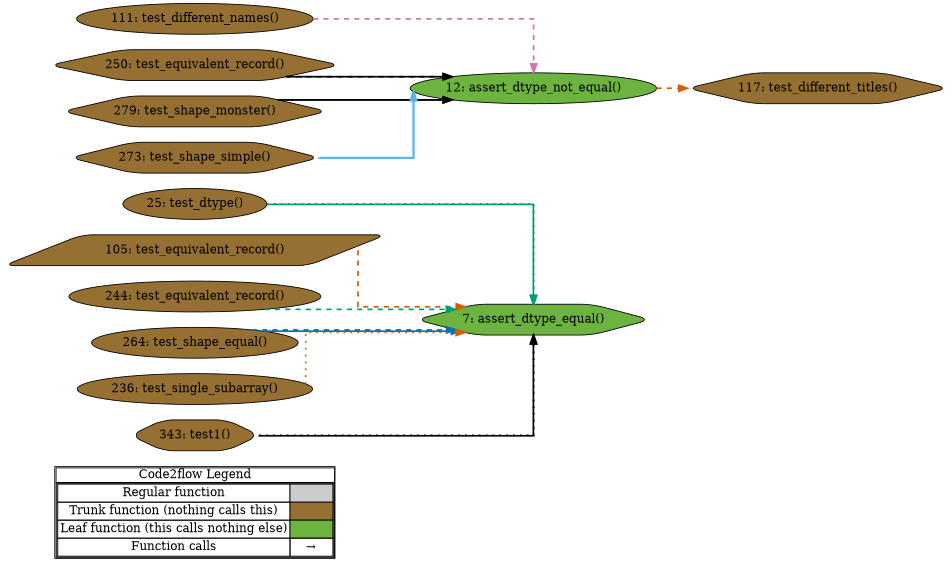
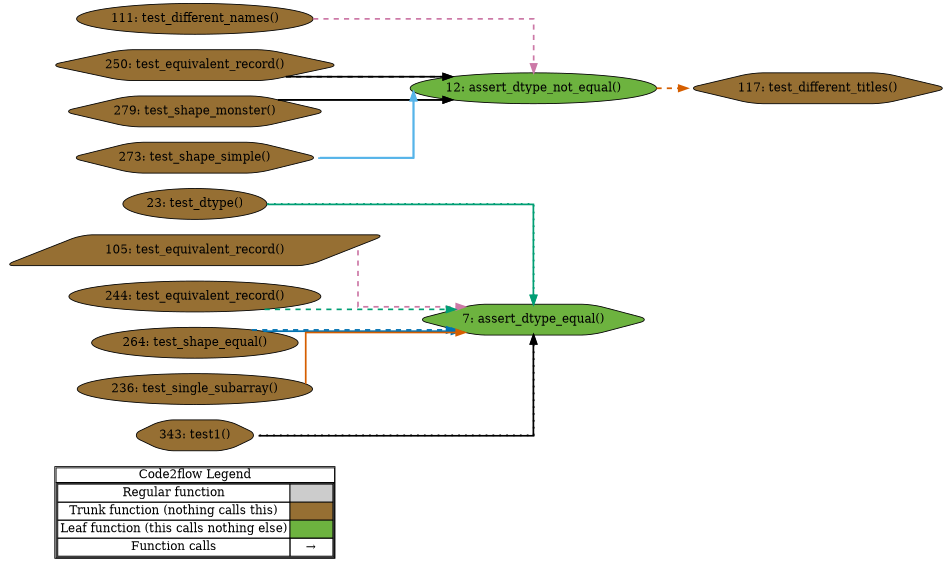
node "25: test_dtype()": label "25: test_dtype()" -> "23: test_dtype()"
edge "105: test_equivalent_record()" -> "7: assert_dtype_equal()": color #d55e00 -> #cc79a7
edge "236: test_single_subarray()" -> "7: assert_dtype_equal()": style dotted -> solid
